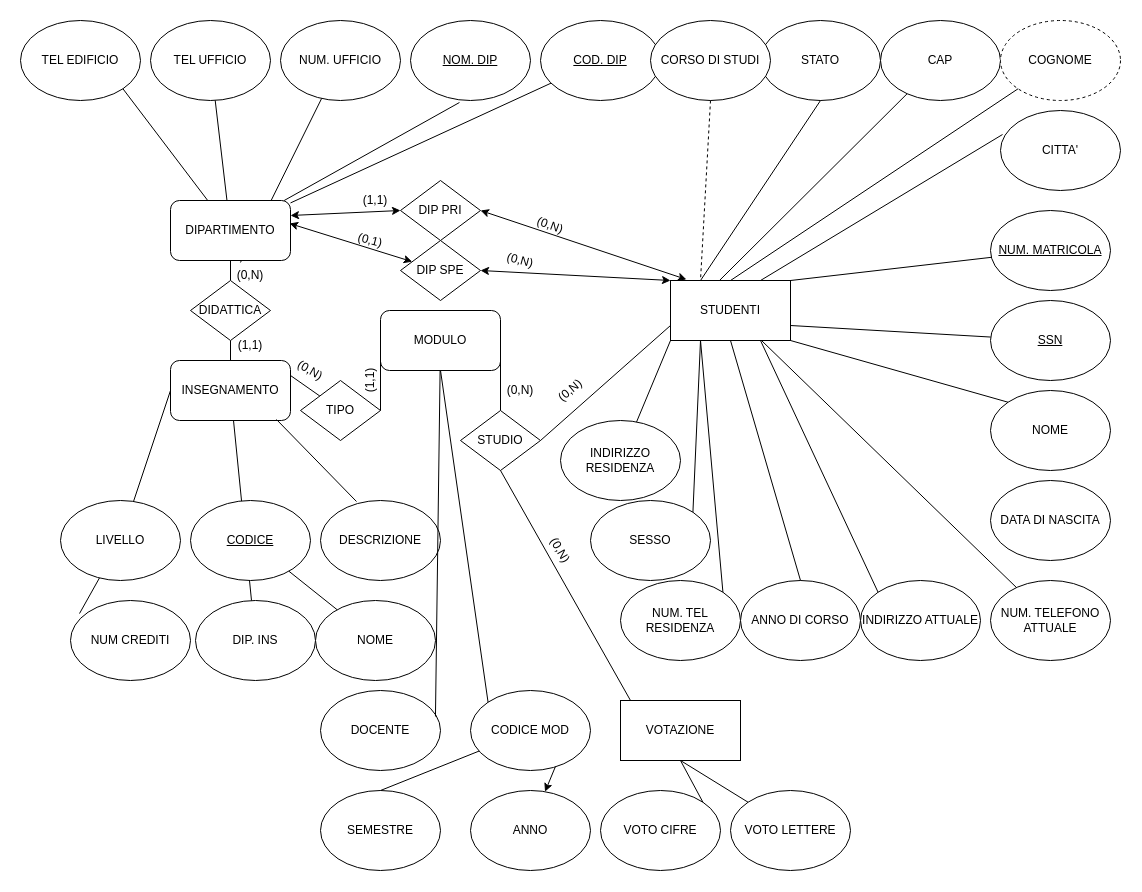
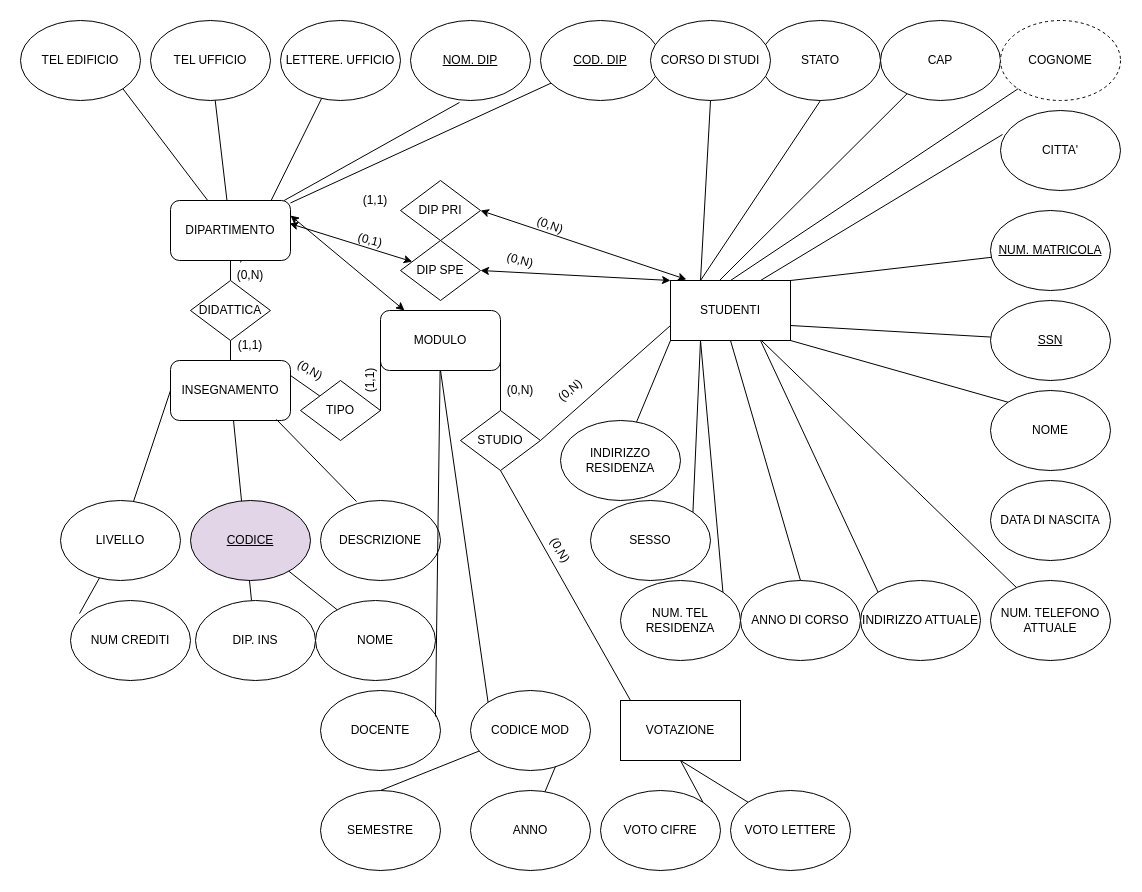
node "NUM. UFFICIO": label "NUM. UFFICIO" -> "LETTERE. UFFICIO"
edge "CORSO DI STUDI" -- "STUDENTI": style dashed -> solid
edge "DIP PRI" -- "DIPARTIMENTO": now "MODULO" -- "DIPARTIMENTO"
node "CODICE": fillcolor #ffffff -> #e1d5e7
edge "CODICE MOD" -> "ANNO": arrowhead classic -> none
